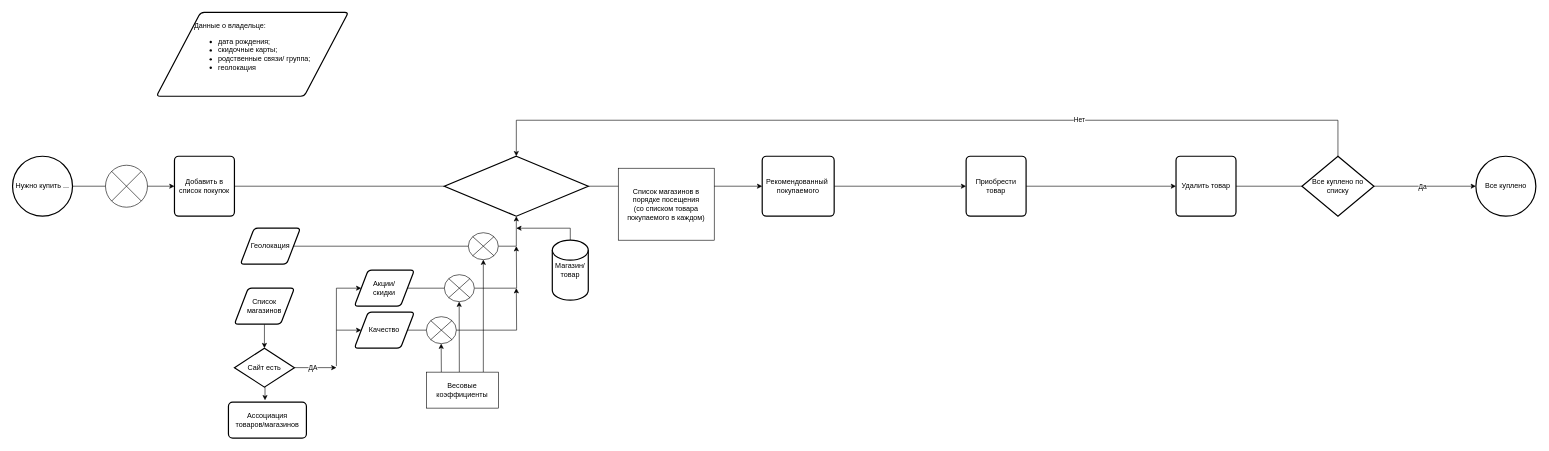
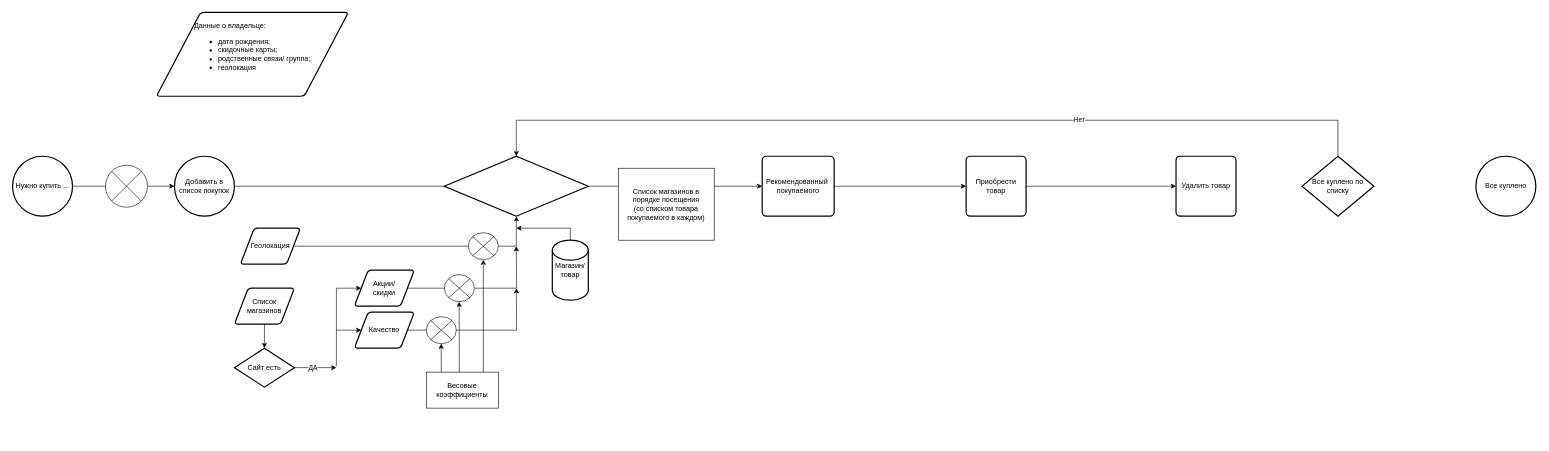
node "Добавить в список покупок": shape rounded rectangle -> ellipse
edge "Удалить товар" -> "Все куплено": removed, label "Да"
edge "Сайт есть" -> "Ассоциация товаров/магазинов": removed
node "Ассоциация товаров/магазинов": removed
